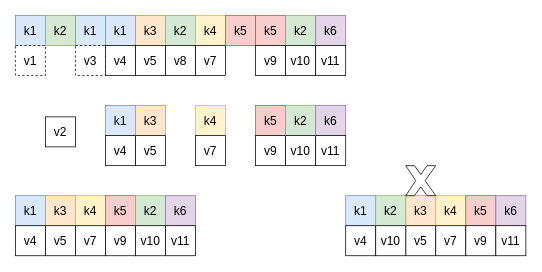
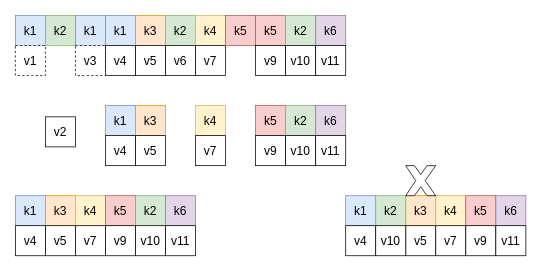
node "v8": label "v8" -> "v6"
